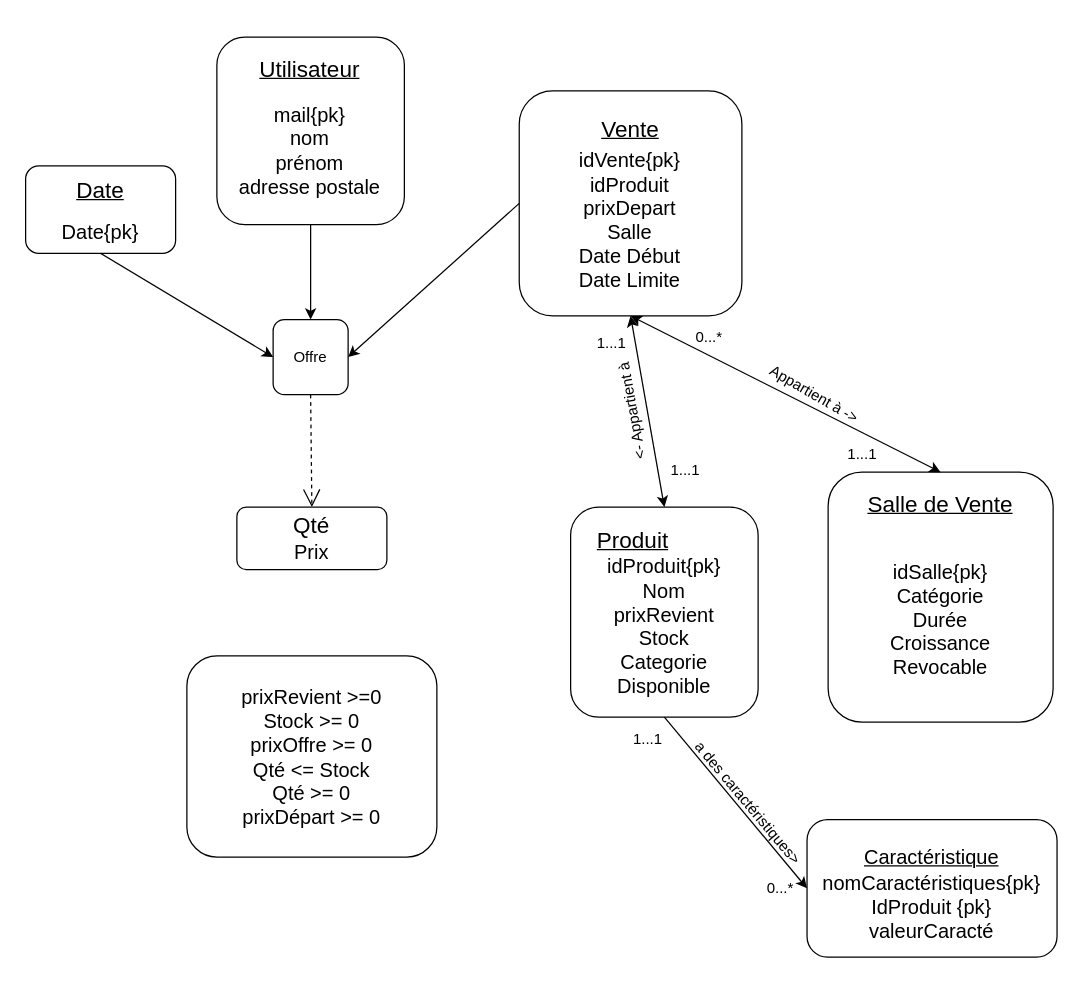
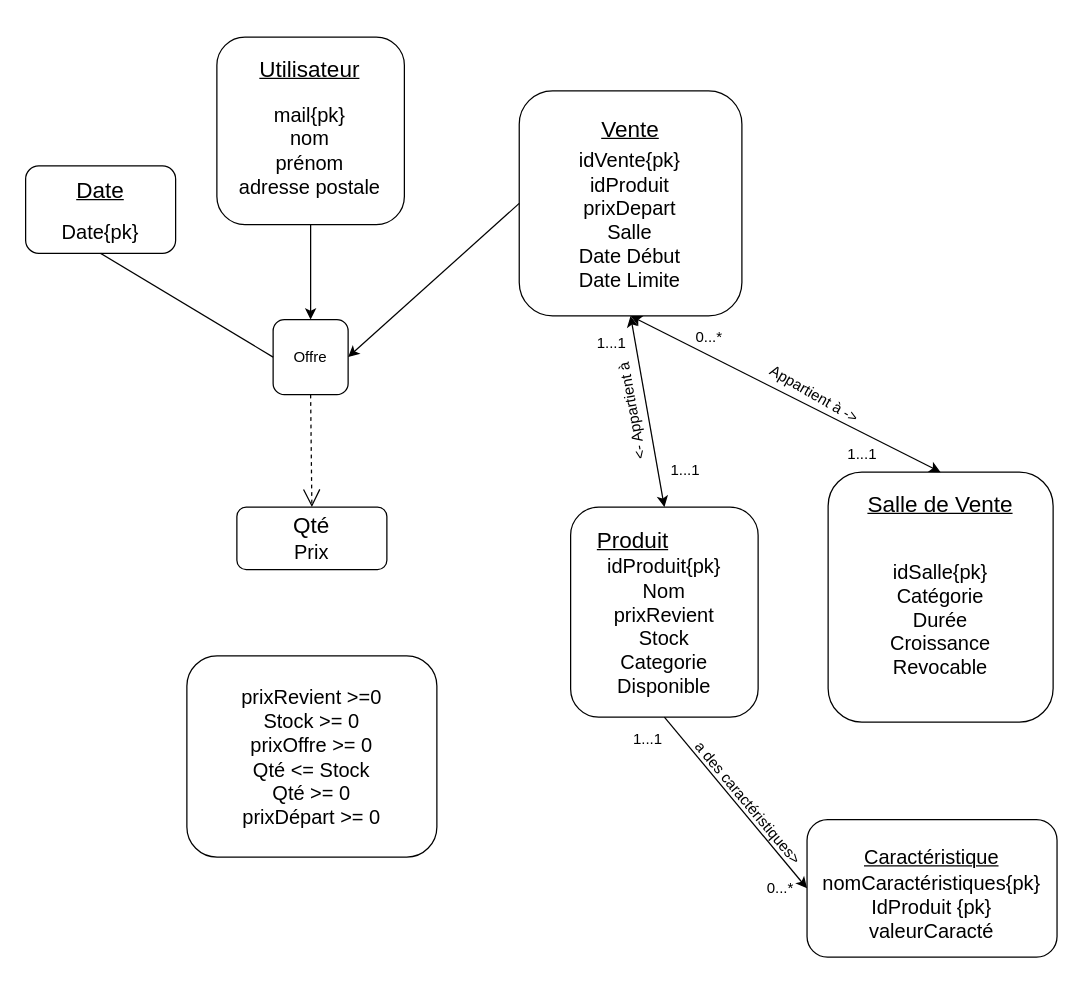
edge "Date{pk}" -> "Offre": arrowhead classic -> none
